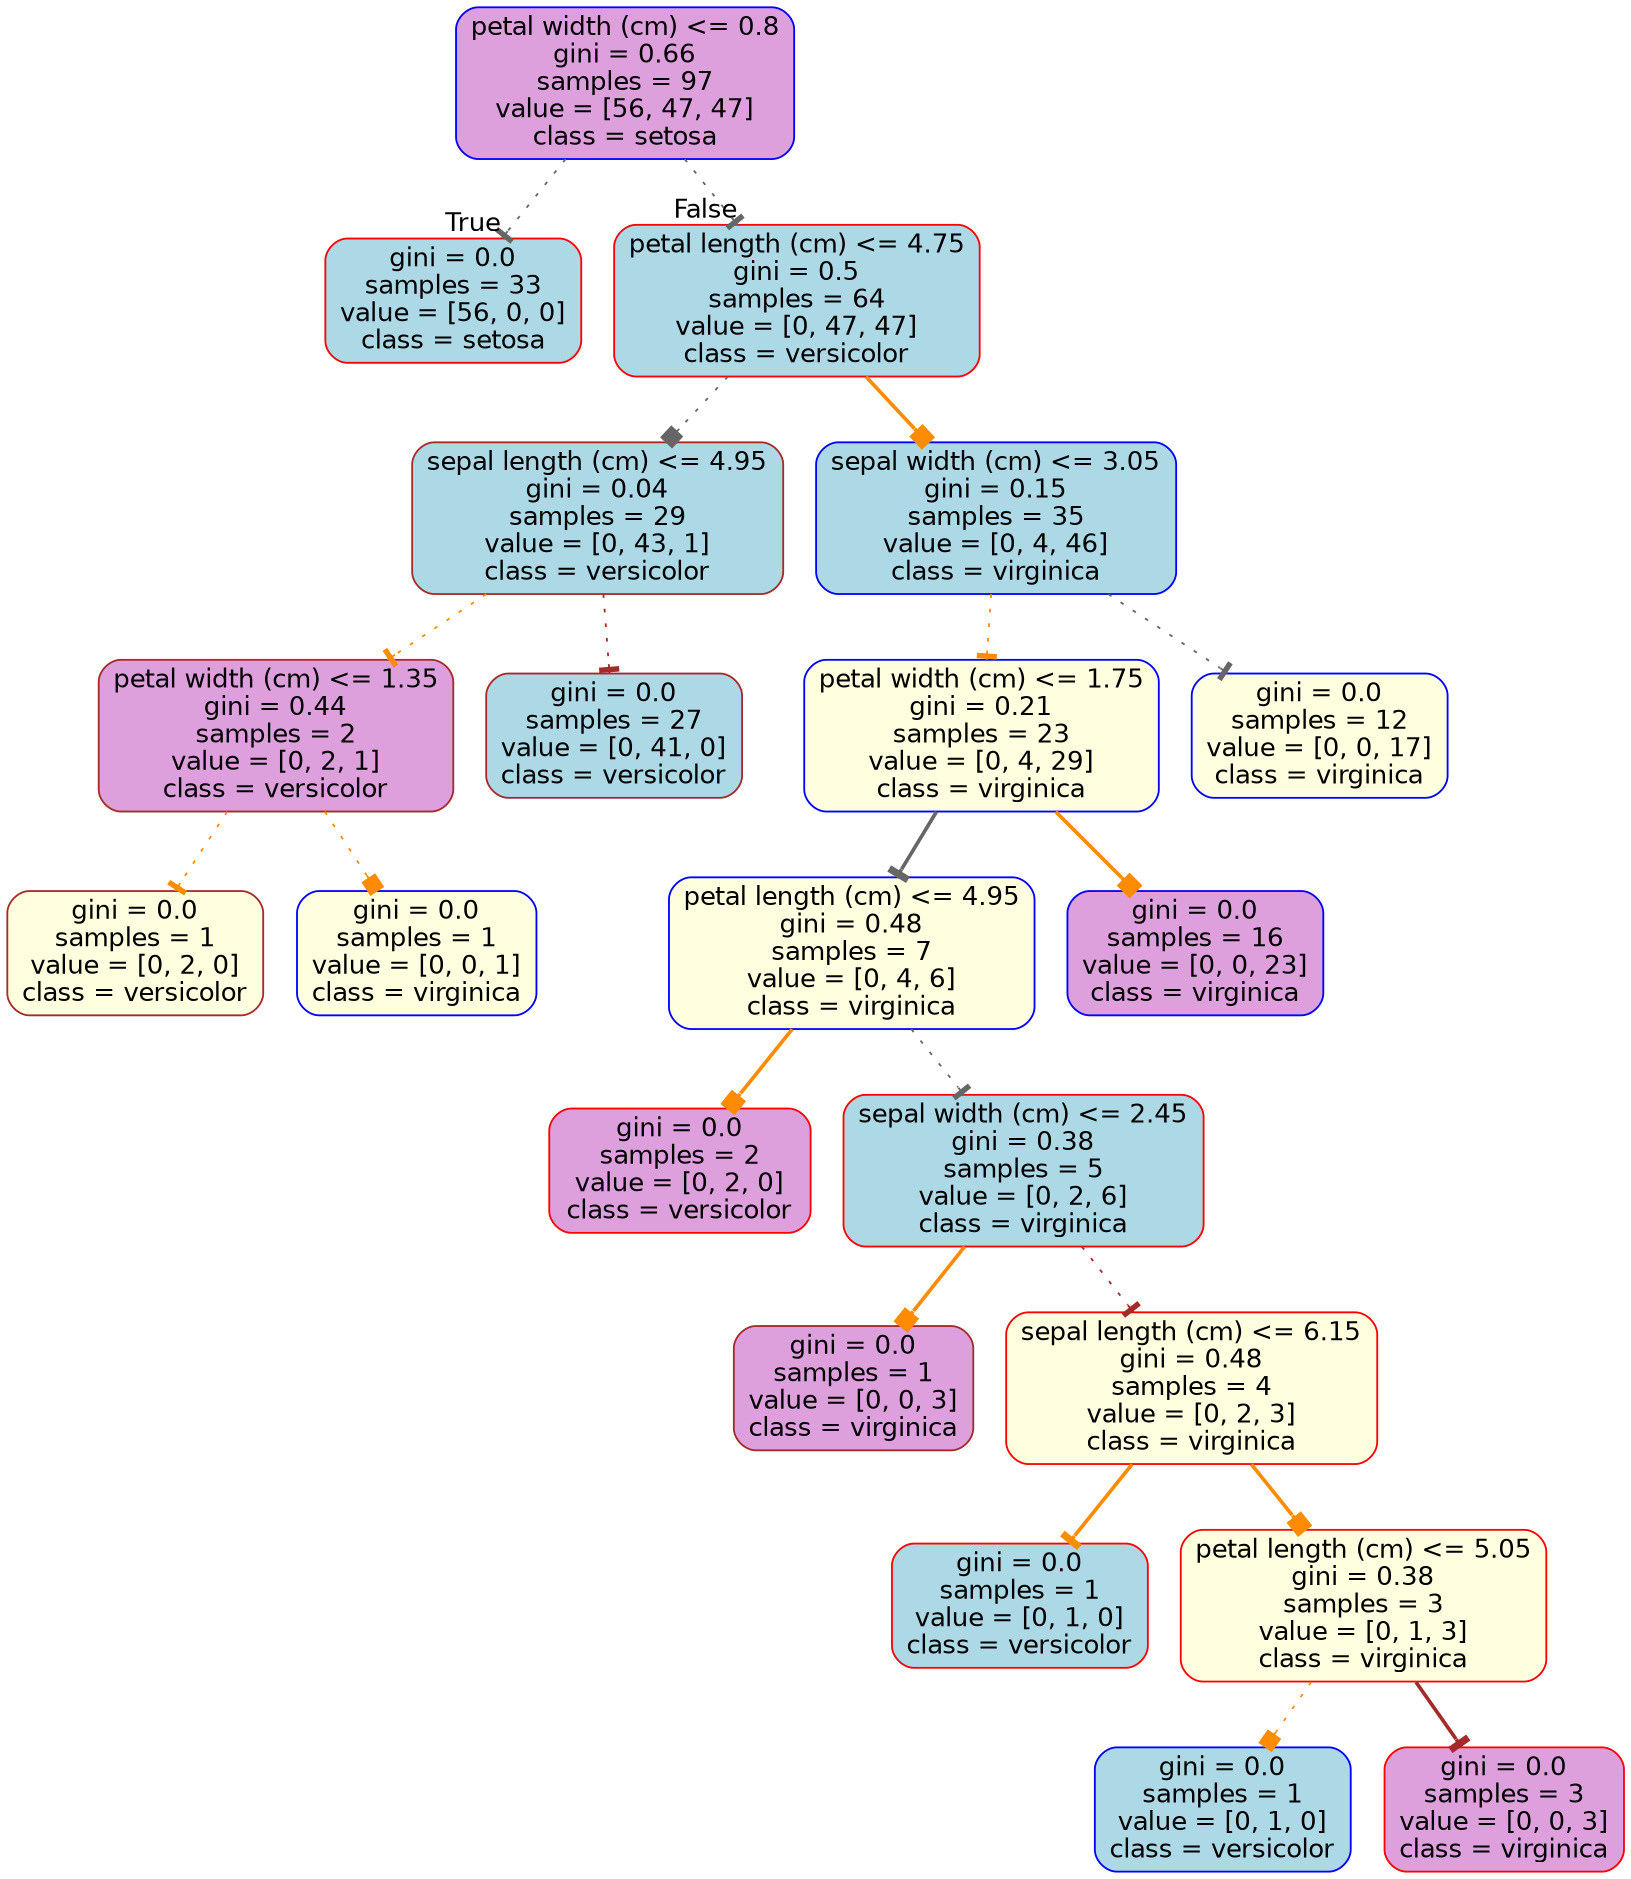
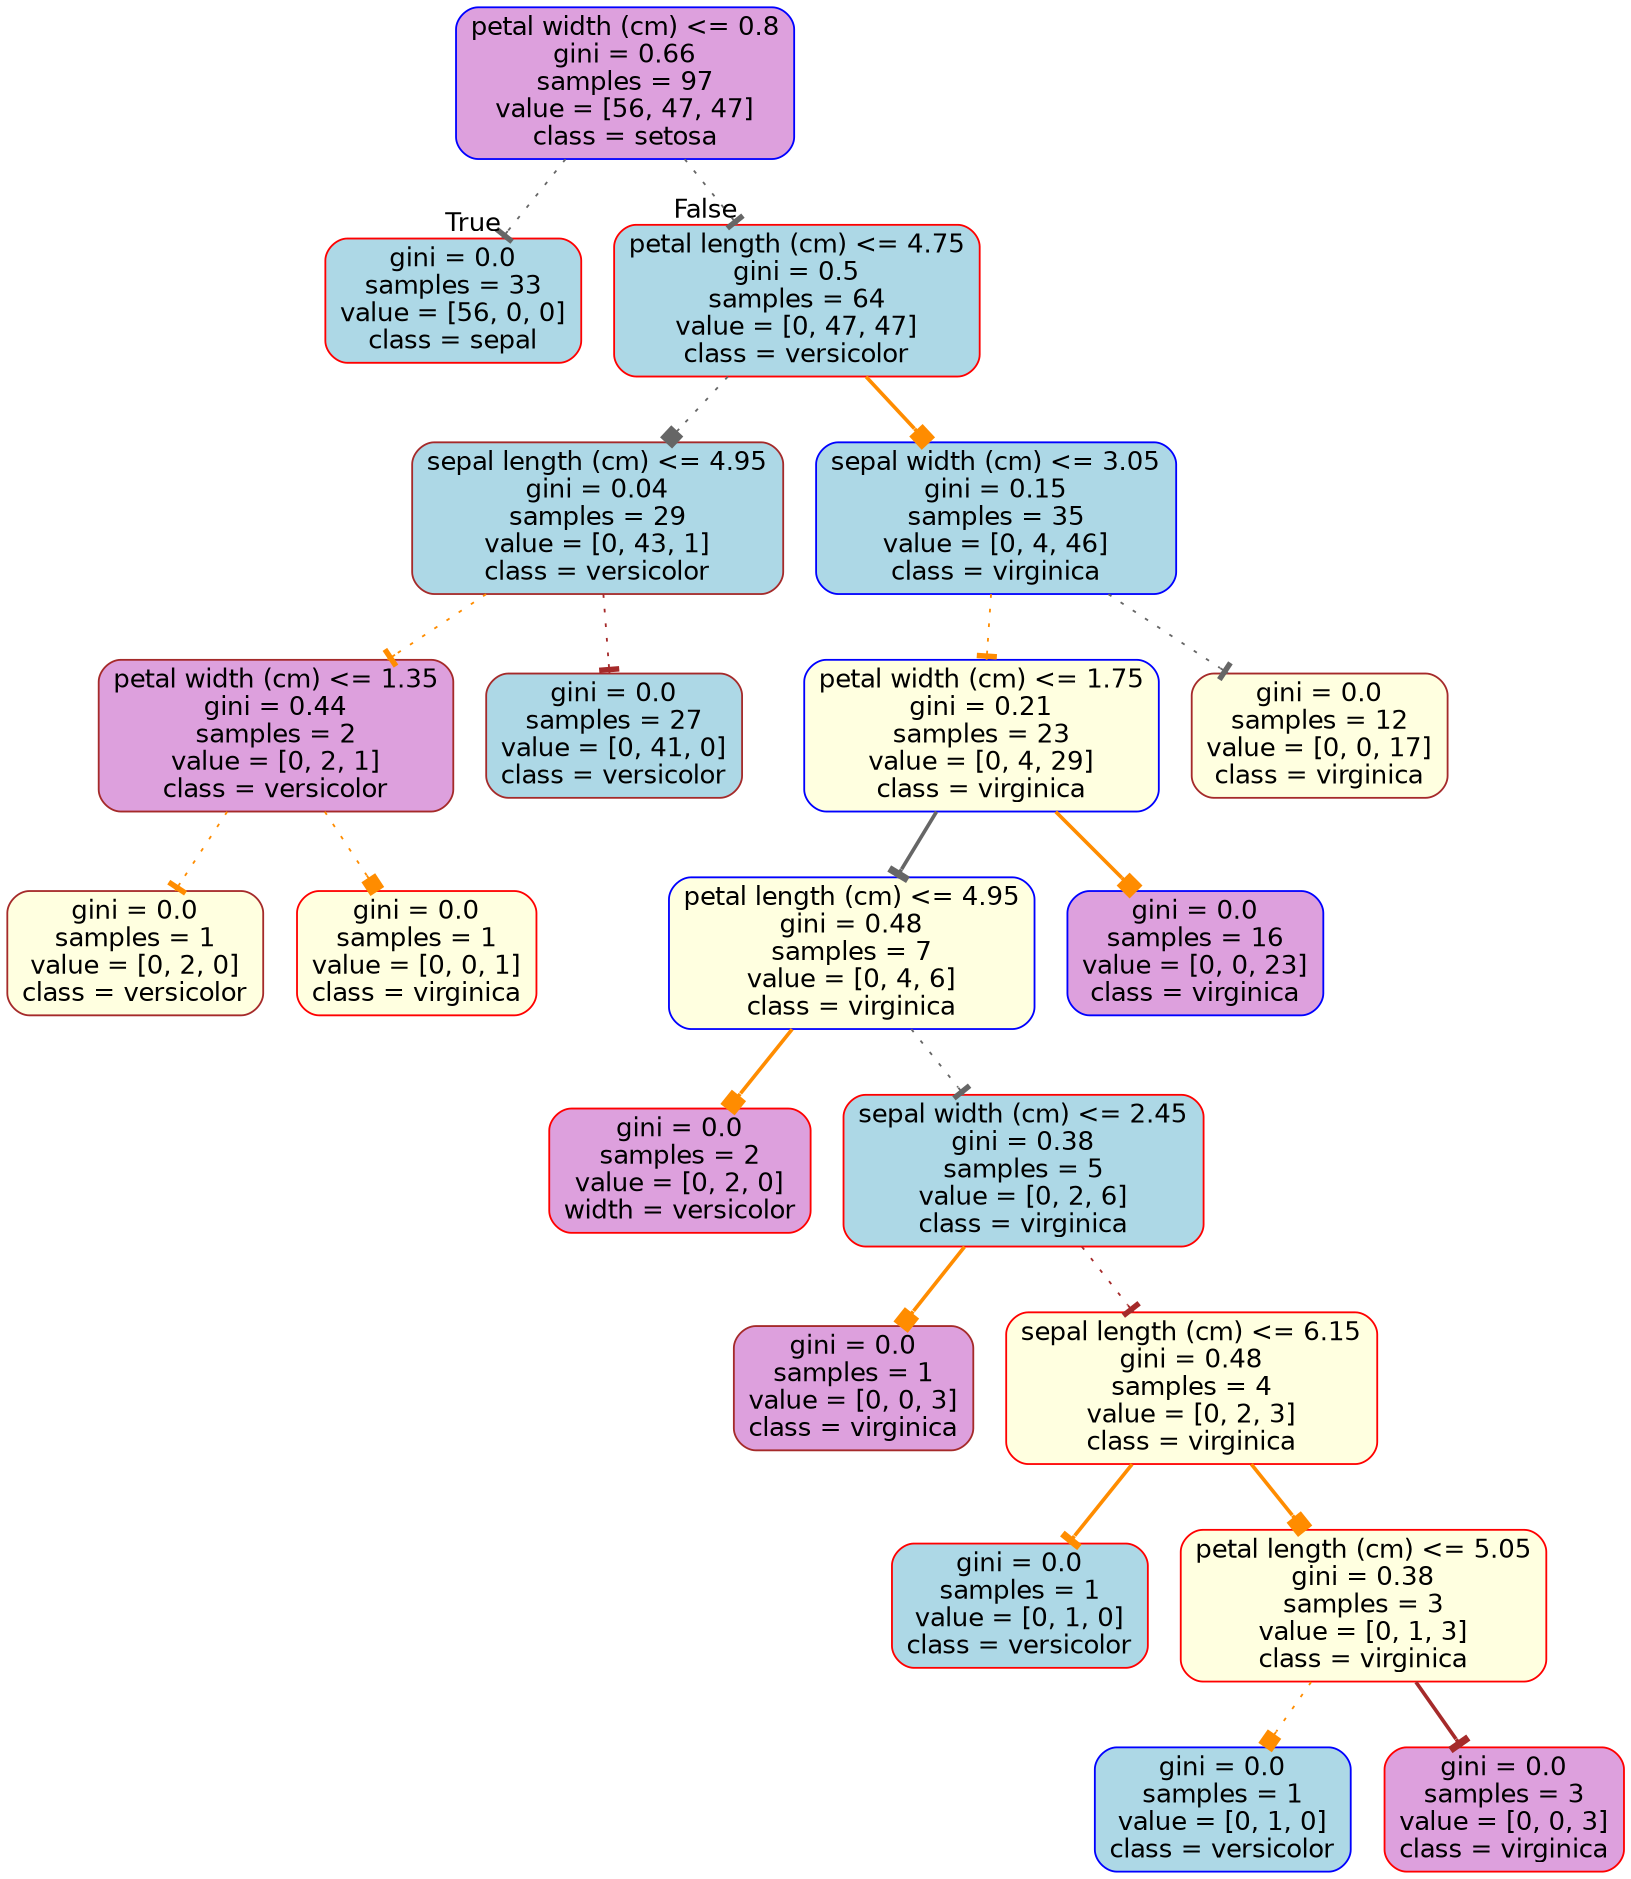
node "gini = 0.0 samples = 33 value = [56, 0, 0] class = setosa": label "gini = 0.0 samples = 33 value = [56, 0, 0] class = setosa" -> "gini = 0.0 samples = 33 value = [56, 0, 0] class = sepal"
node "gini = 0.0 samples = 12 value = [0, 0, 17] class = virginica": color blue -> brown
node "gini = 0.0 samples = 1 value = [0, 0, 1] class = virginica": color blue -> red
node "gini = 0.0 samples = 2 value = [0, 2, 0] class = versicolor": label "gini = 0.0 samples = 2 value = [0, 2, 0] class = versicolor" -> "gini = 0.0 samples = 2 value = [0, 2, 0] width = versicolor"
